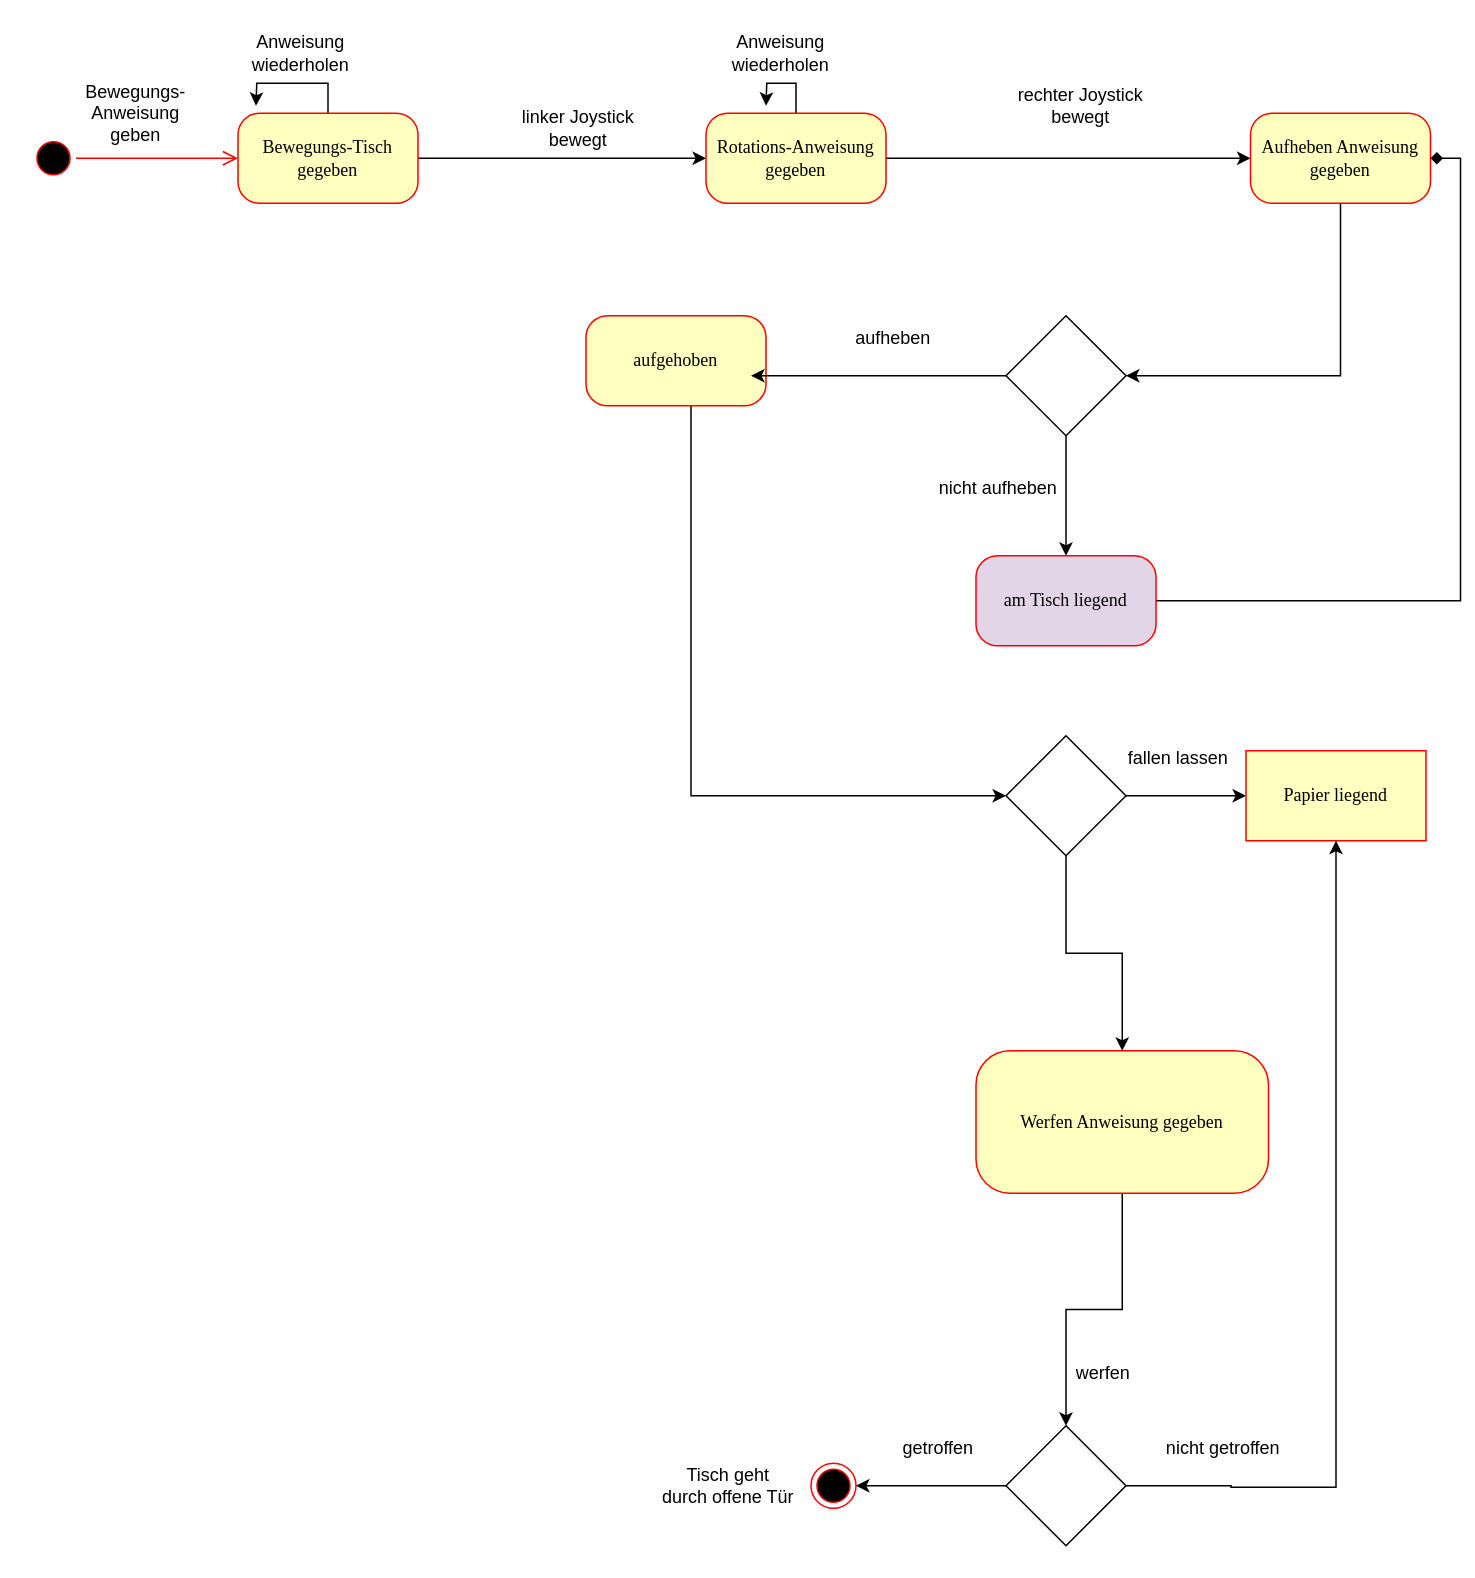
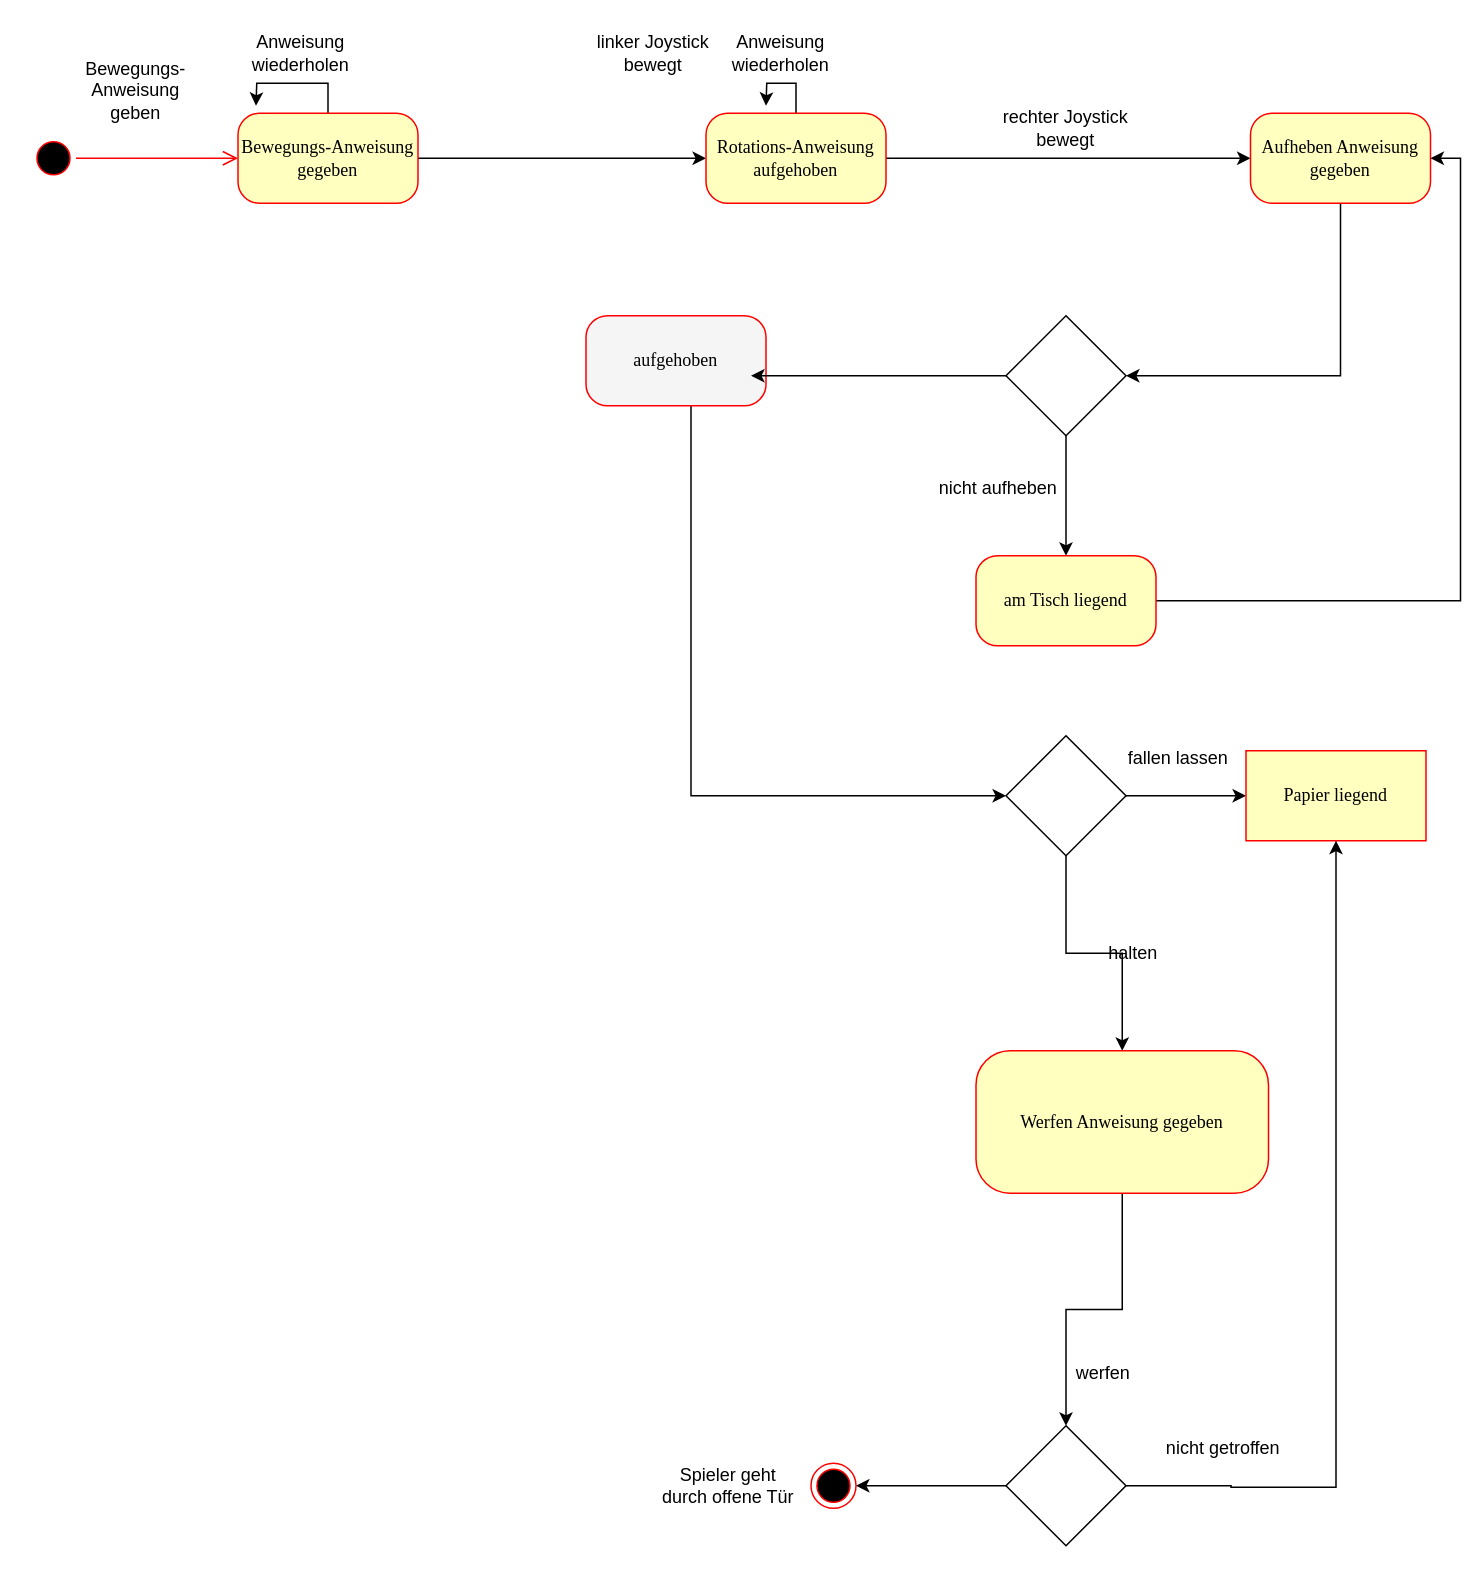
node "rechter Joystick bewegt": moved (1081, 106) -> (1066, 128)
node "Bewegungs-Anweisung geben": moved (136, 113) -> (136, 91)
node "linker Joystick bewegt": moved (578, 128) -> (653, 53)
node "Bewegungs-Tisch gegeben": label "Bewegungs-Tisch gegeben" -> "Bewegungs-Anweisung gegeben"
node "Rotations-Anweisung gegeben": label "Rotations-Anweisung gegeben" -> "Rotations-Anweisung aufgehoben"
edge "am Tisch liegend" -> "Aufheben Anweisung gegeben": arrowhead diamond -> classic
node "aufheben": removed
node "aufgehoben": fillcolor #ffffc0 -> #f5f5f5
node "am Tisch liegend": fillcolor #e1d5e7 -> #ffffc0
node "halten": added
node "getroffen": removed
node "Tisch geht durch offene Tür": label "Tisch geht durch offene Tür" -> "Spieler geht durch offene Tür"
